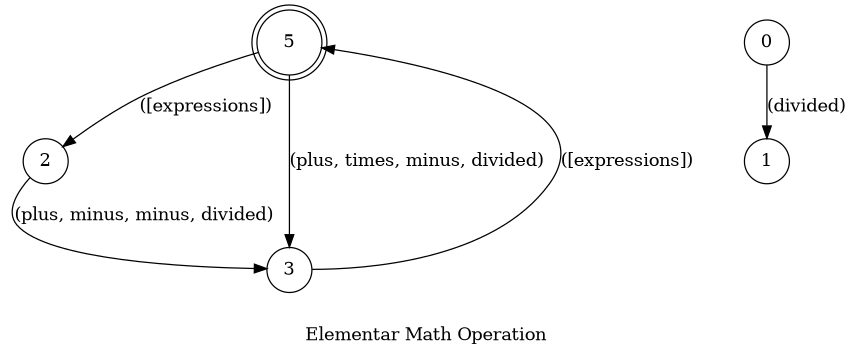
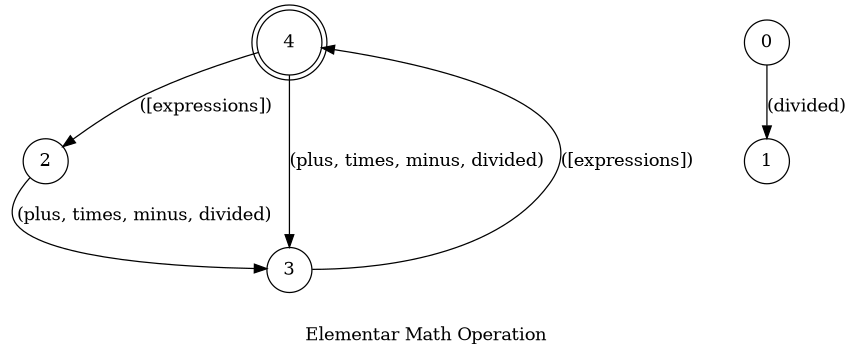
node "5": label "5" -> "4"
edge "2" -> "3": label "(plus, minus, minus, divided)" -> "(plus, times, minus, divided)"
